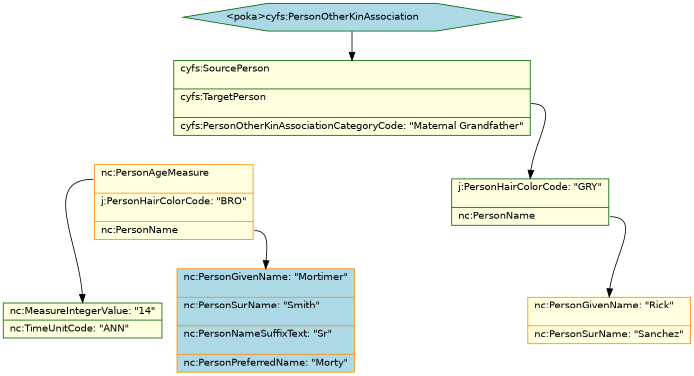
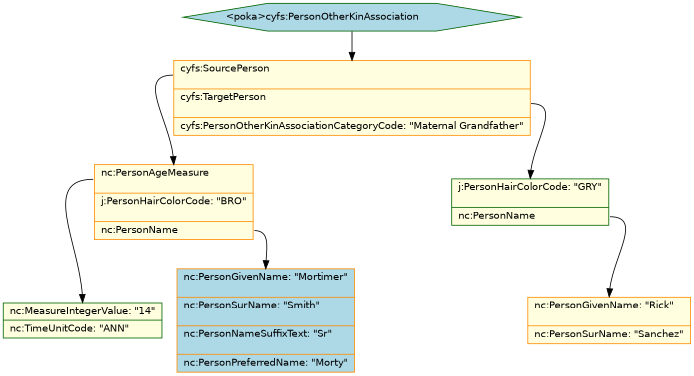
node "cyfs:SourcePerson": color darkgreen -> darkorange
edge "cyfs:SourcePerson" -> "nc:PersonAgeMeasure": added
